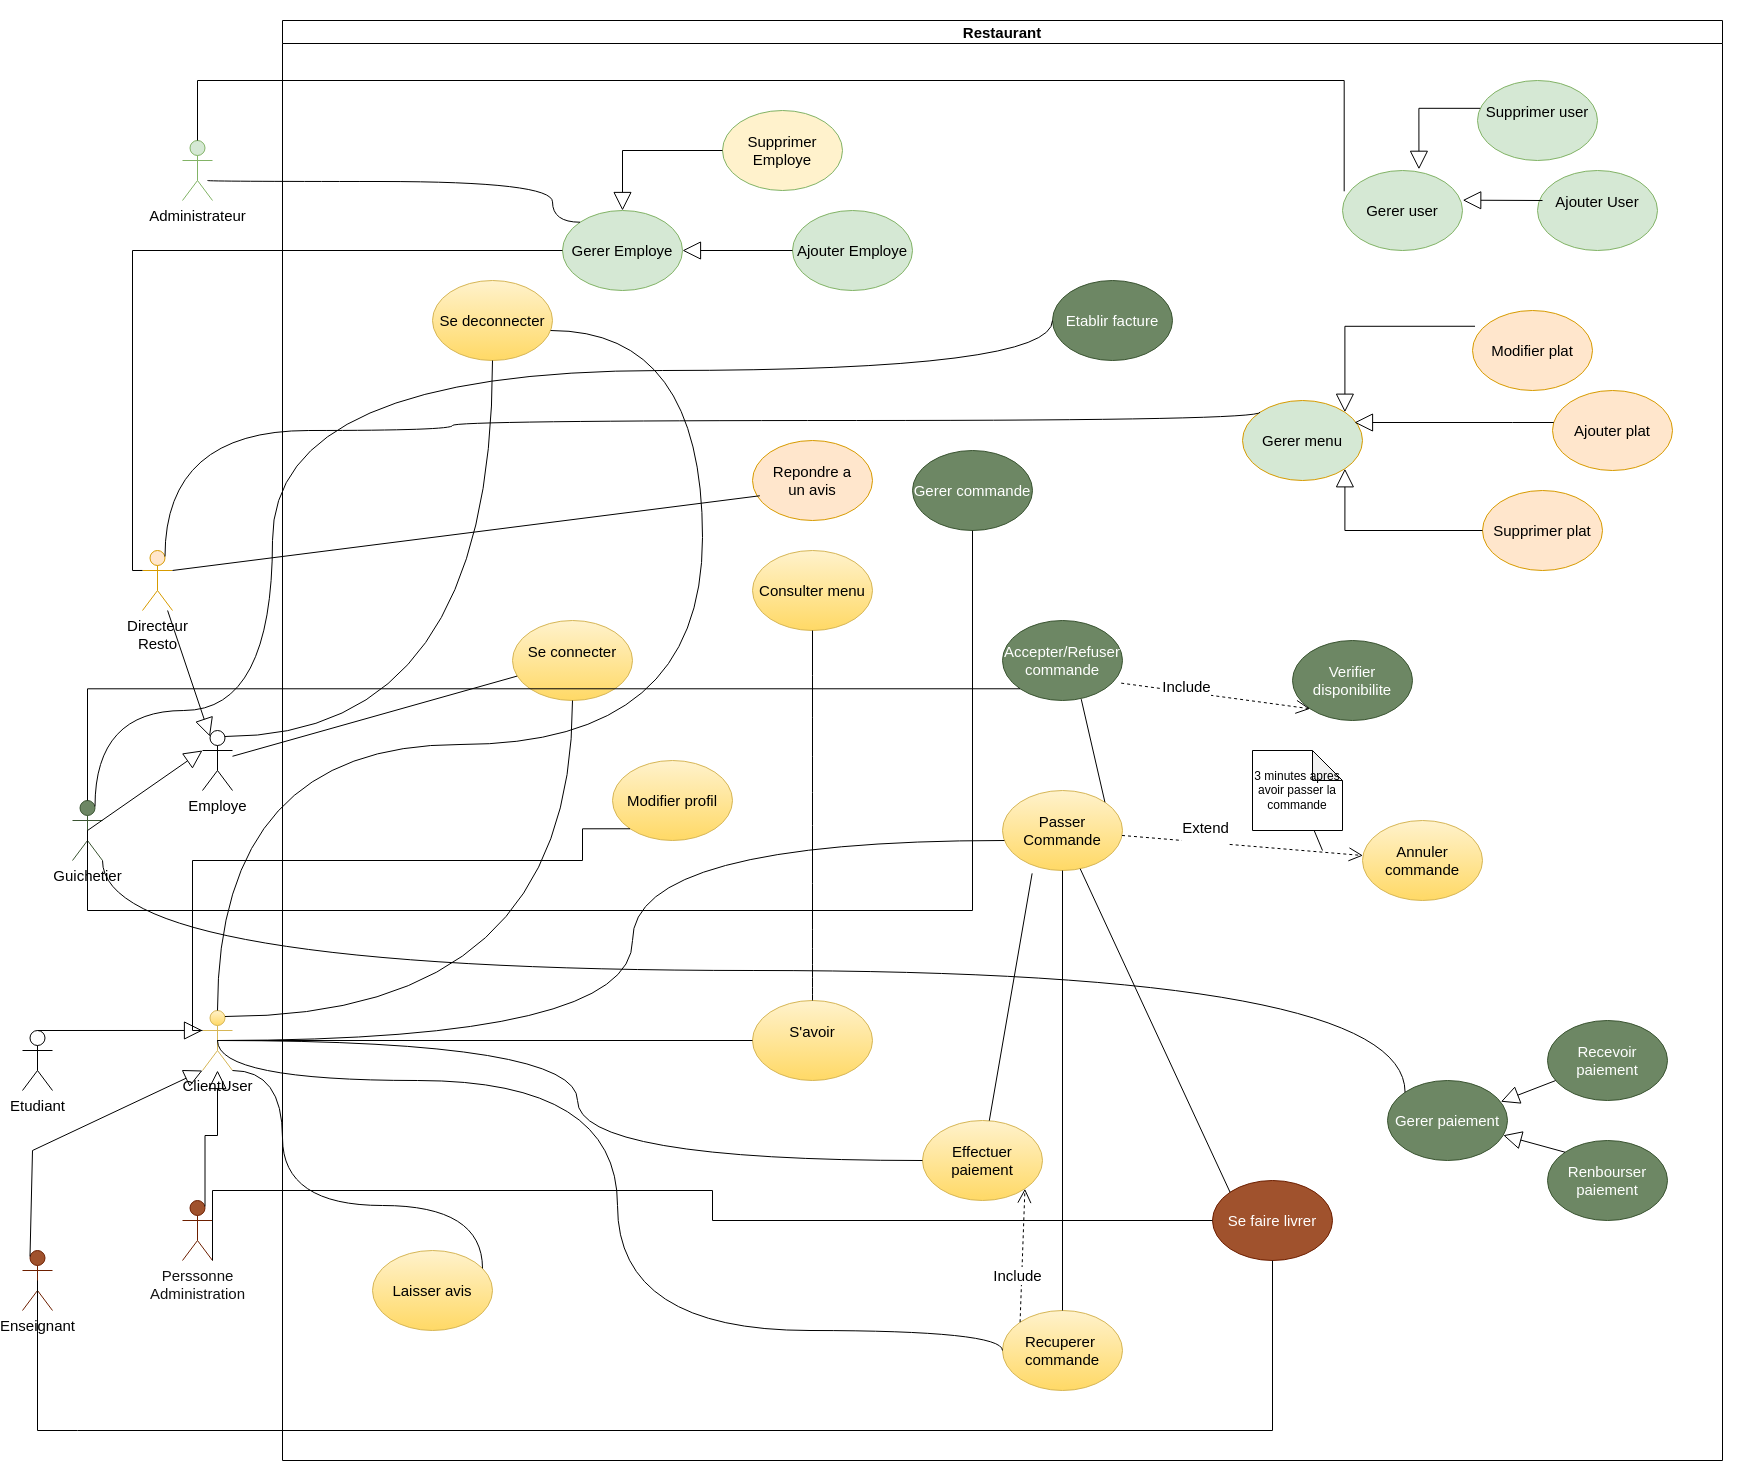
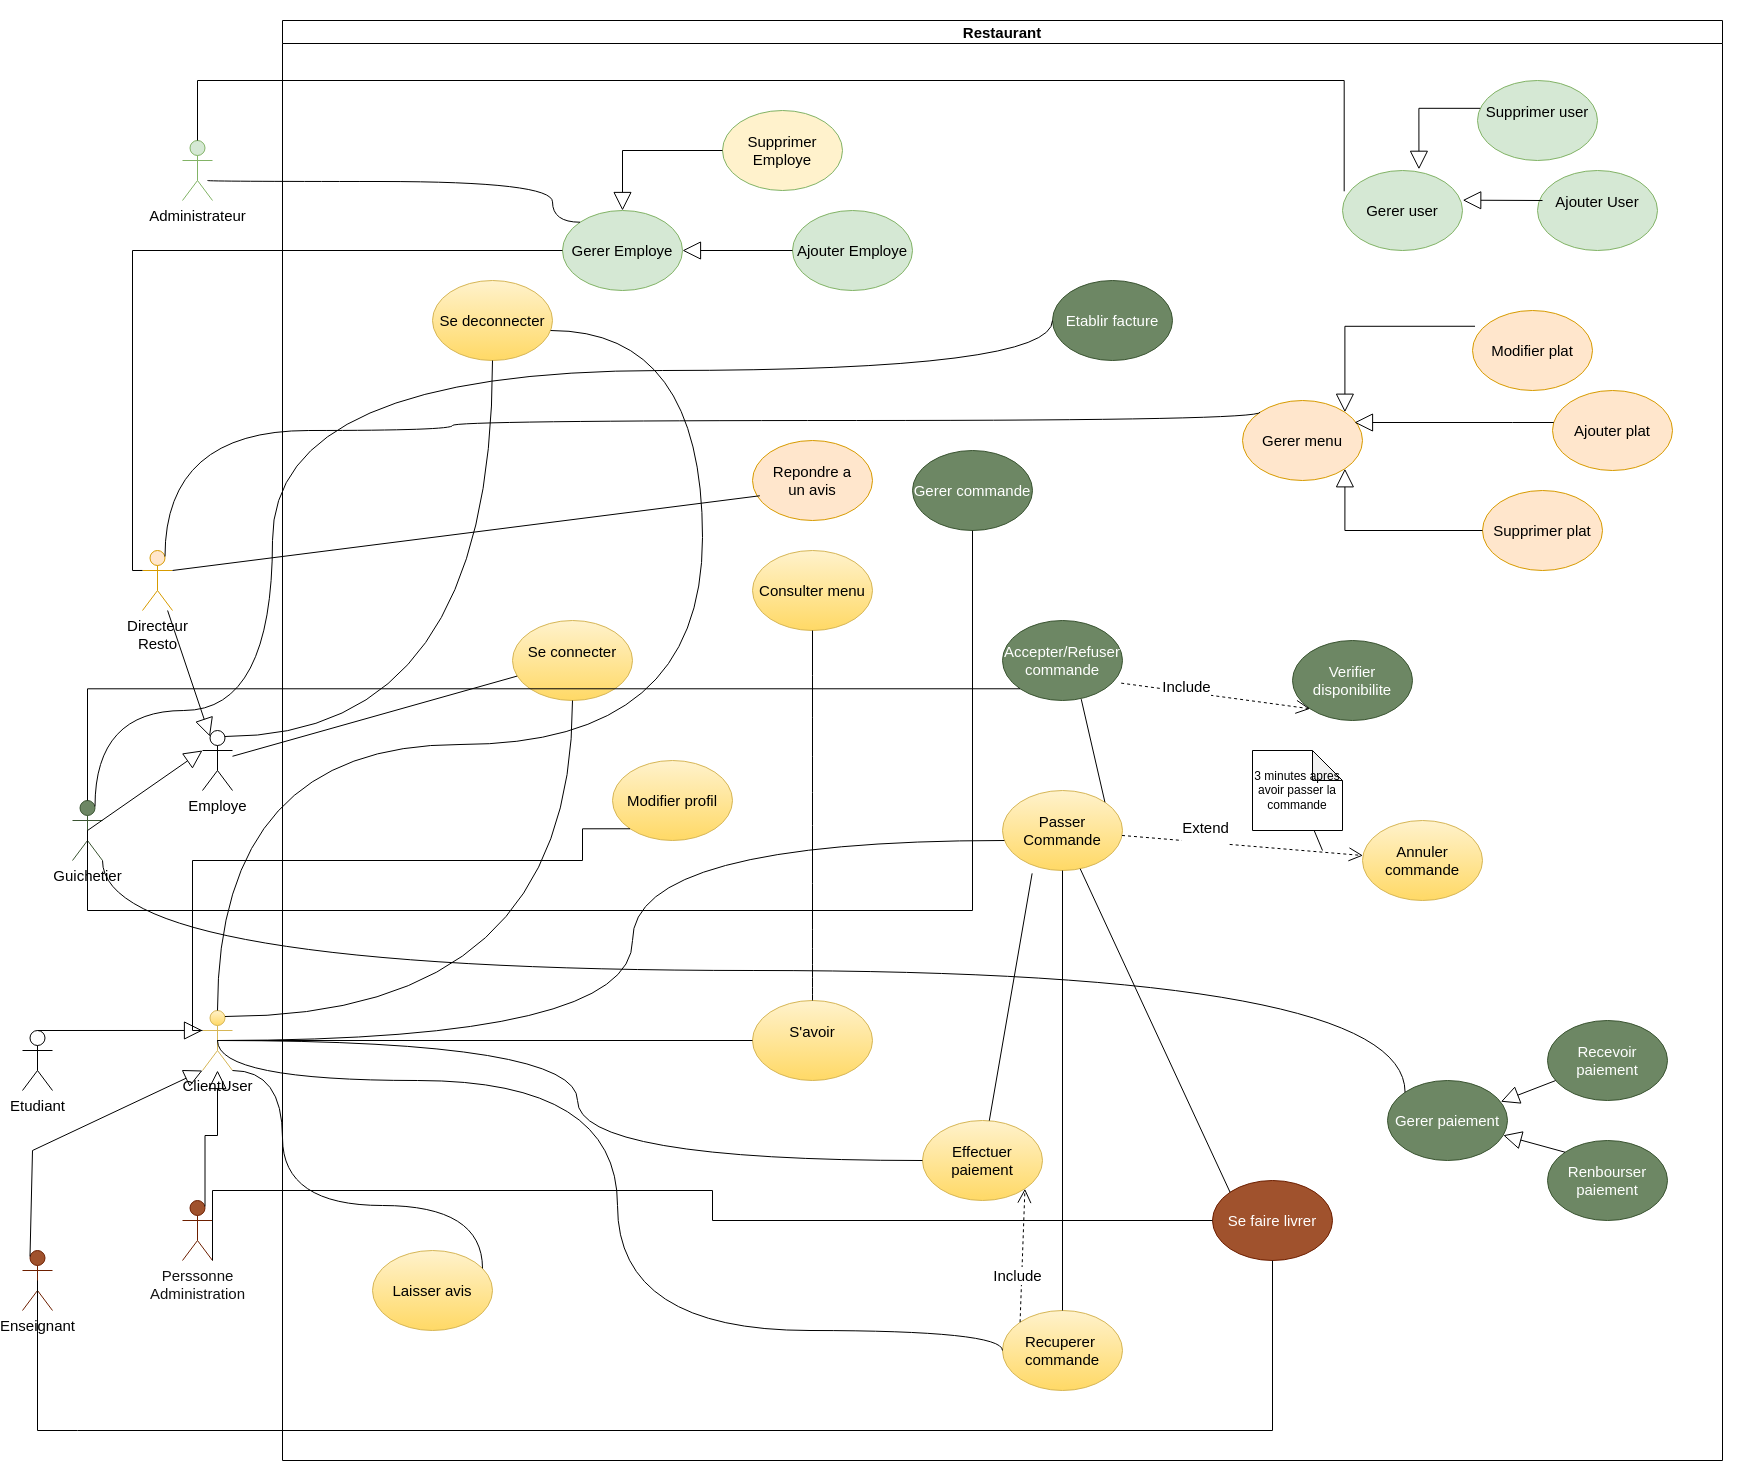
node "Gerer menu": fillcolor #d5e8d4 -> #ffe6cc
